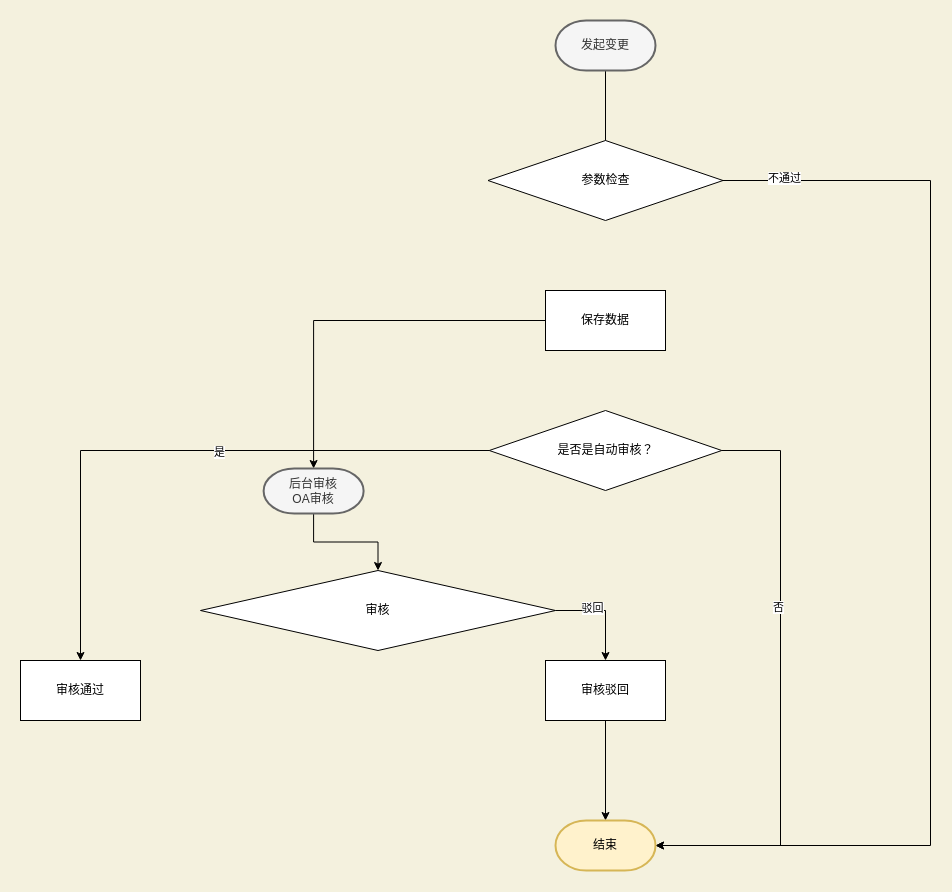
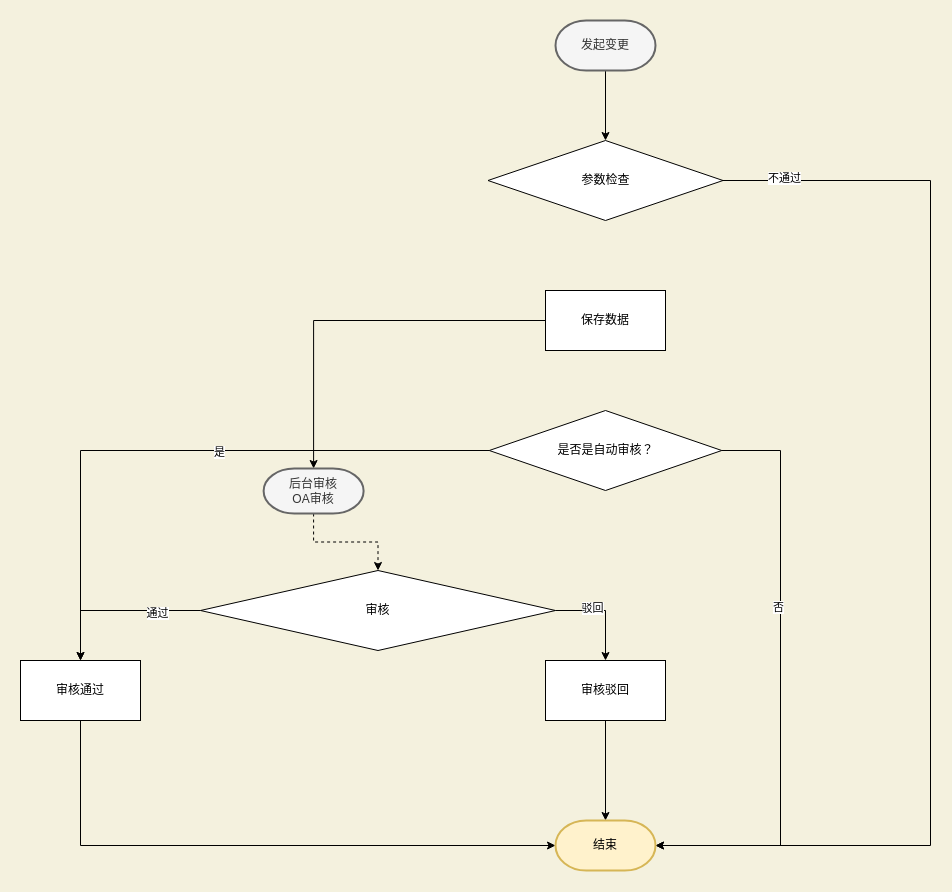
edge "发起变更" -- "参数检查": arrowhead none -> classic
edge "后台审核 OA审核" -> "审核": style solid -> dashed
edge "审核" -> "审核通过": added, label "通过"
edge "审核通过" -> "结束": added
